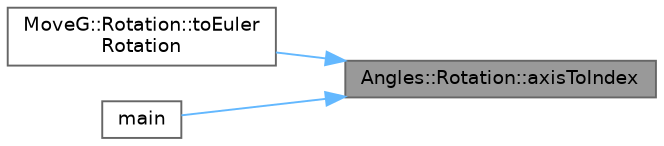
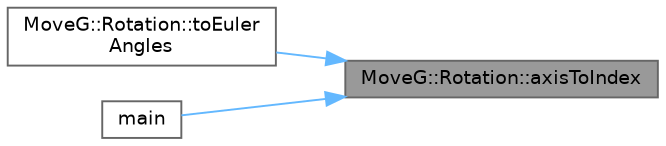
node "MoveG::Rotation::toEuler Rotation": label "MoveG::Rotation::toEuler Rotation" -> "MoveG::Rotation::toEuler Angles"
node "Angles::Rotation::axisToIndex": label "Angles::Rotation::axisToIndex" -> "MoveG::Rotation::axisToIndex"
